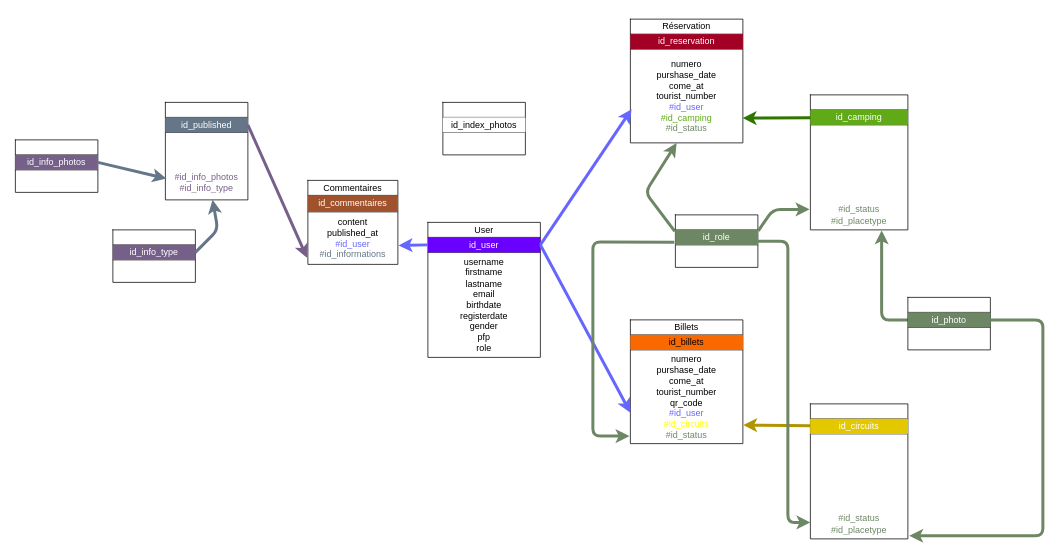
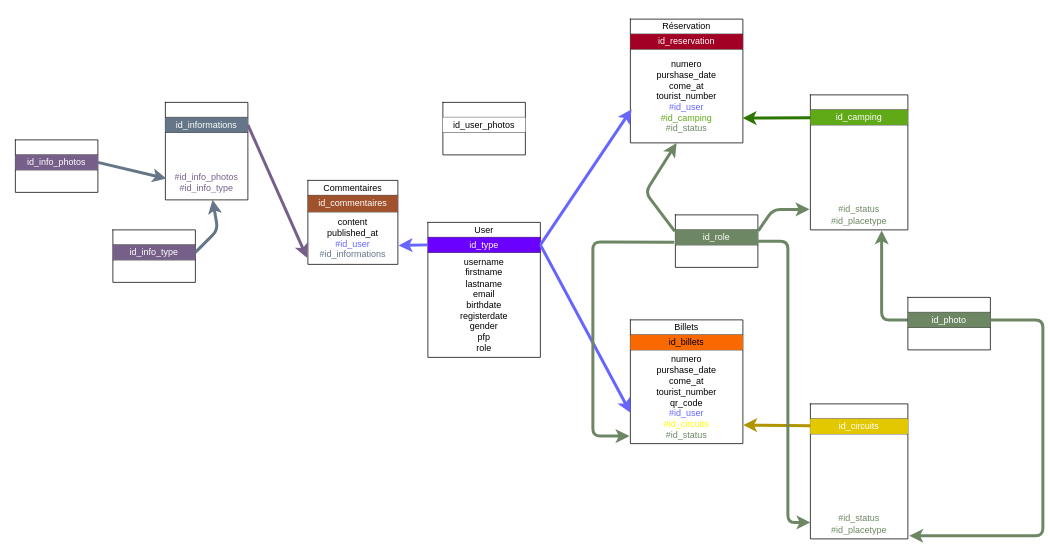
node "id_published": label "id_published" -> "id_informations"
node "id_index_photos": label "id_index_photos" -> "id_user_photos"
node "id_user": label "id_user" -> "id_type"
